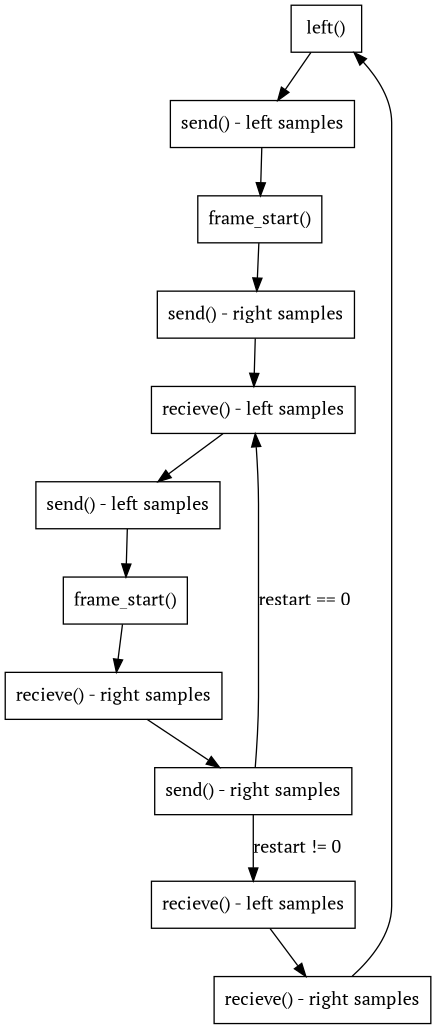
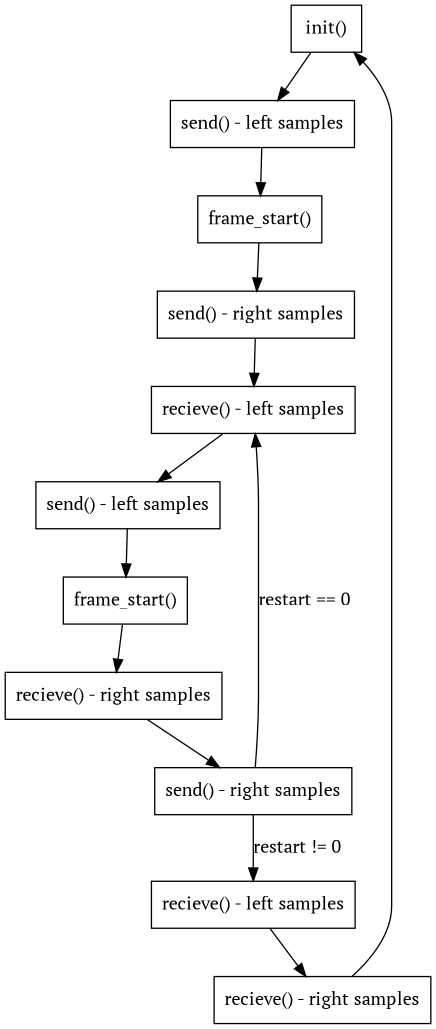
node "left()": label "left()" -> "init()"
